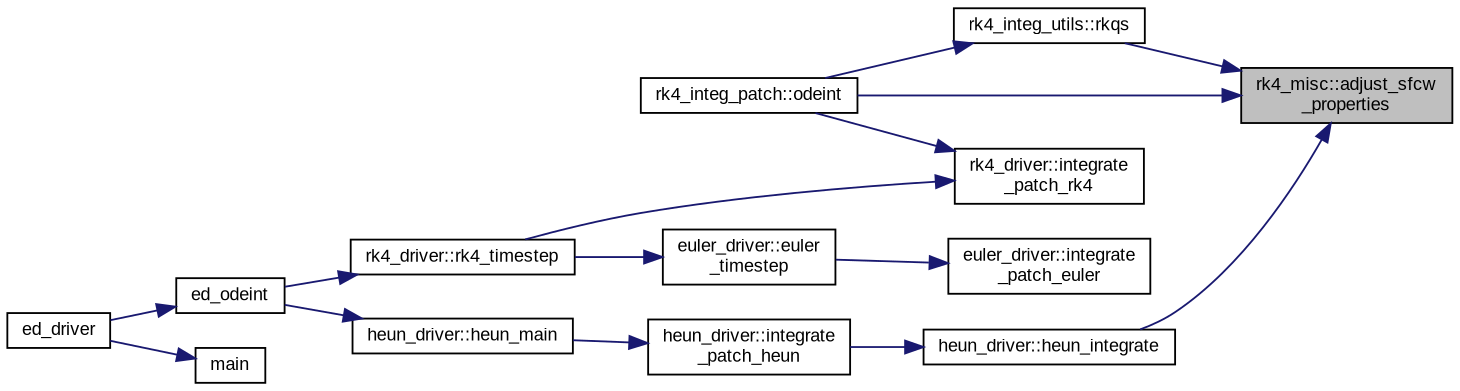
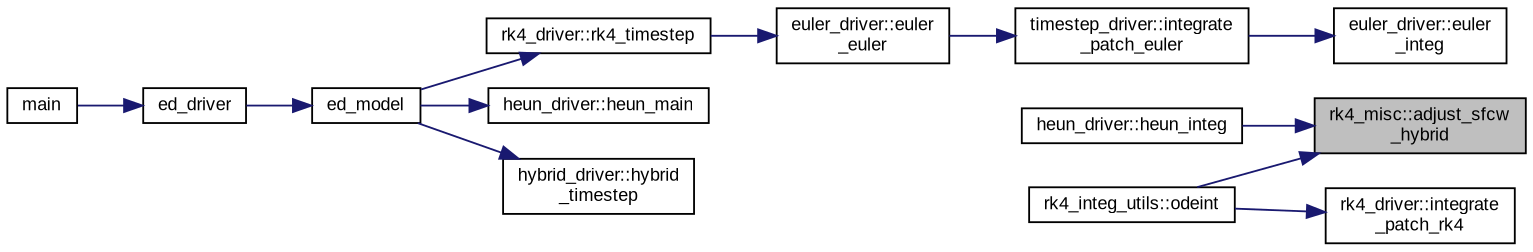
node "rk4_integ_utils::rkqs": removed
node "euler_driver::euler _integ": added
node "rk4_integ_patch::odeint": label "rk4_integ_patch::odeint" -> "rk4_integ_utils::odeint"
node "rk4_misc::adjust_sfcw _properties": label "rk4_misc::adjust_sfcw _properties" -> "rk4_misc::adjust_sfcw _hybrid"
node "hybrid_driver::hybrid _timestep": added
edge "rk4_driver::rk4_timestep" -> "rk4_driver::integrate _patch_rk4": removed
node "euler_driver::euler _timestep": label "euler_driver::euler _timestep" -> "euler_driver::euler _euler"
node "euler_driver::integrate _patch_euler": label "euler_driver::integrate _patch_euler" -> "timestep_driver::integrate _patch_euler"
node "ed_odeint": label "ed_odeint" -> "ed_model"
node "heun_driver::integrate _patch_heun": removed
node "heun_driver::heun_integrate": label "heun_driver::heun_integrate" -> "heun_driver::heun_integ"
edge "ed_driver" -> "main": reversed
